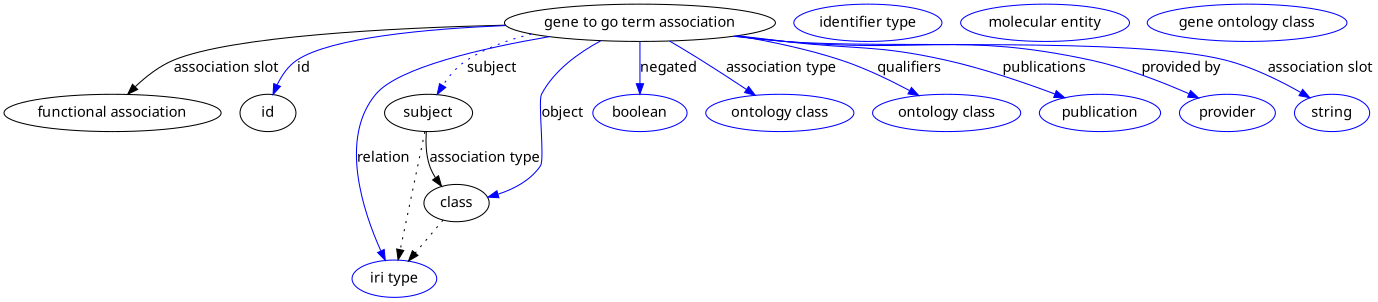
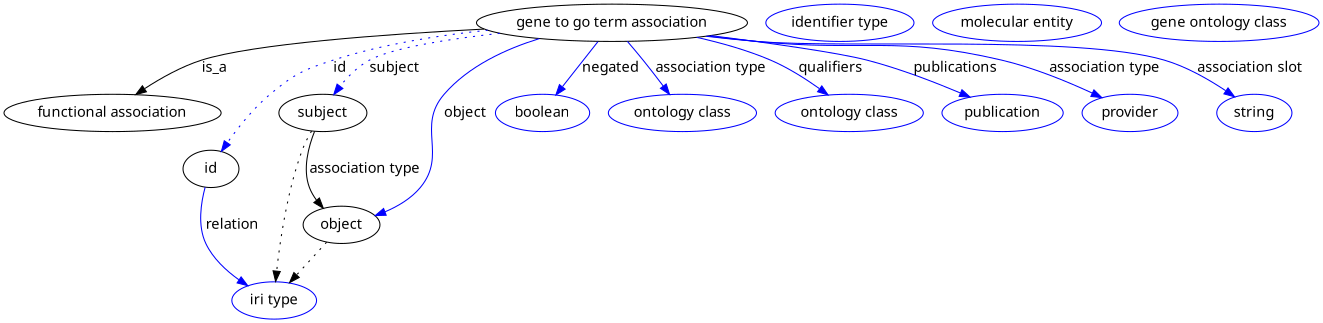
edge "gene to go term association" -> "id": style solid -> dotted
edge "gene to go term association" -> "functional association": label "association slot" -> "is_a"
edge "gene to go term association" -> "provider": label "provided by" -> "association type"
edge "gene to go term association" -> "iri type": now "id" -> "iri type"
node "class": label "class" -> "object"
